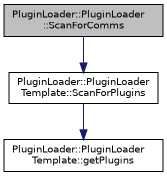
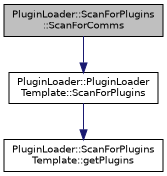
node "PluginLoader::PluginLoader ::ScanForComms": label "PluginLoader::PluginLoader ::ScanForComms" -> "PluginLoader::ScanForPlugins ::ScanForComms"
node "PluginLoader::PluginLoader Template::getPlugins": label "PluginLoader::PluginLoader Template::getPlugins" -> "PluginLoader::ScanForPlugins Template::getPlugins"
